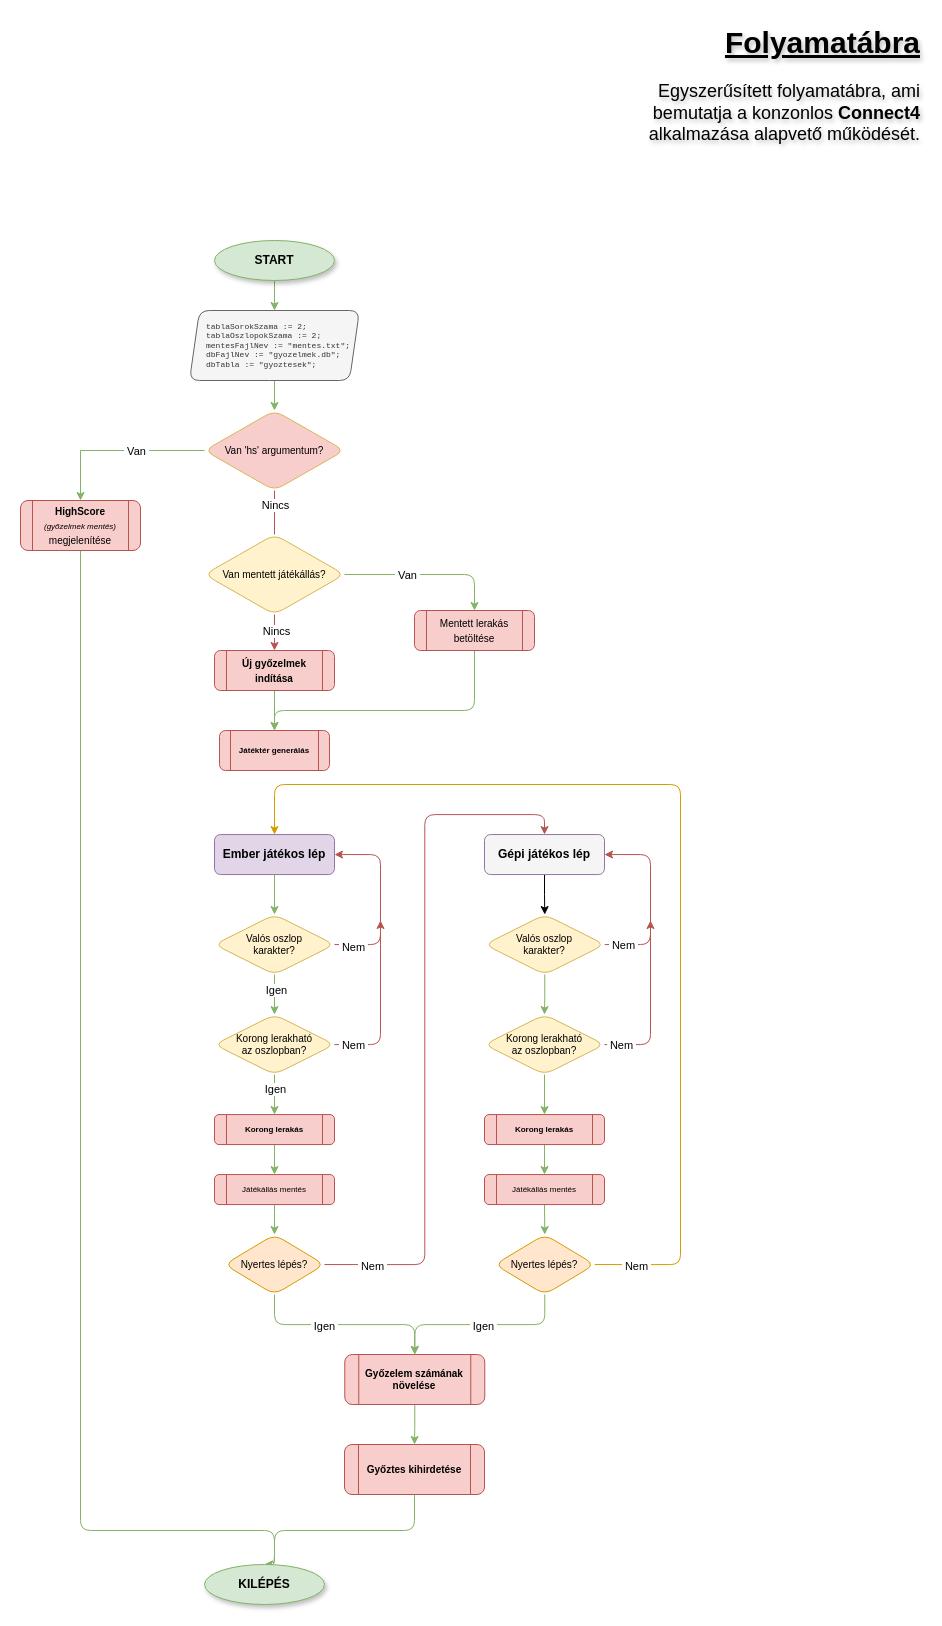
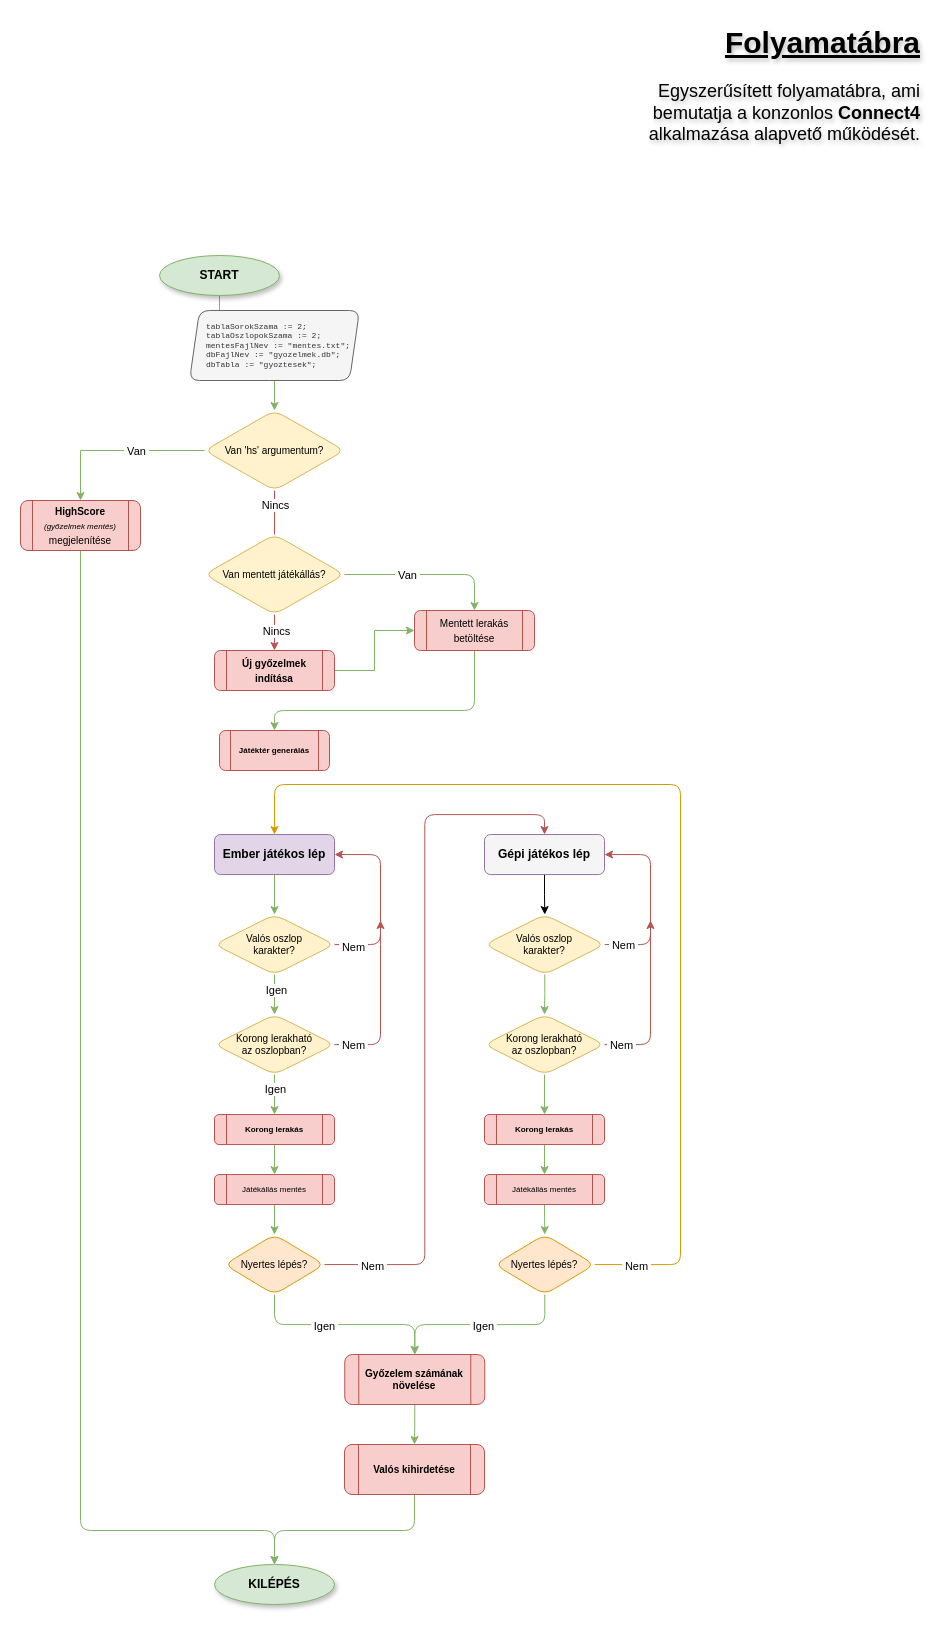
node "START": moved (275, 261) -> (220, 276)
node "Van 'hs' argumentum?": fillcolor #f8cecc -> #fff2cc
edge "Új győzelmek indítása" -> "Játéktér generálás": now "Új győzelmek indítása" -> "Mentett lerakás betöltése"
node "Győztes kihirdetése": label "Győztes kihirdetése" -> "Valós kihirdetése"
node "KILÉPÉS": moved (265, 1585) -> (275, 1585)
